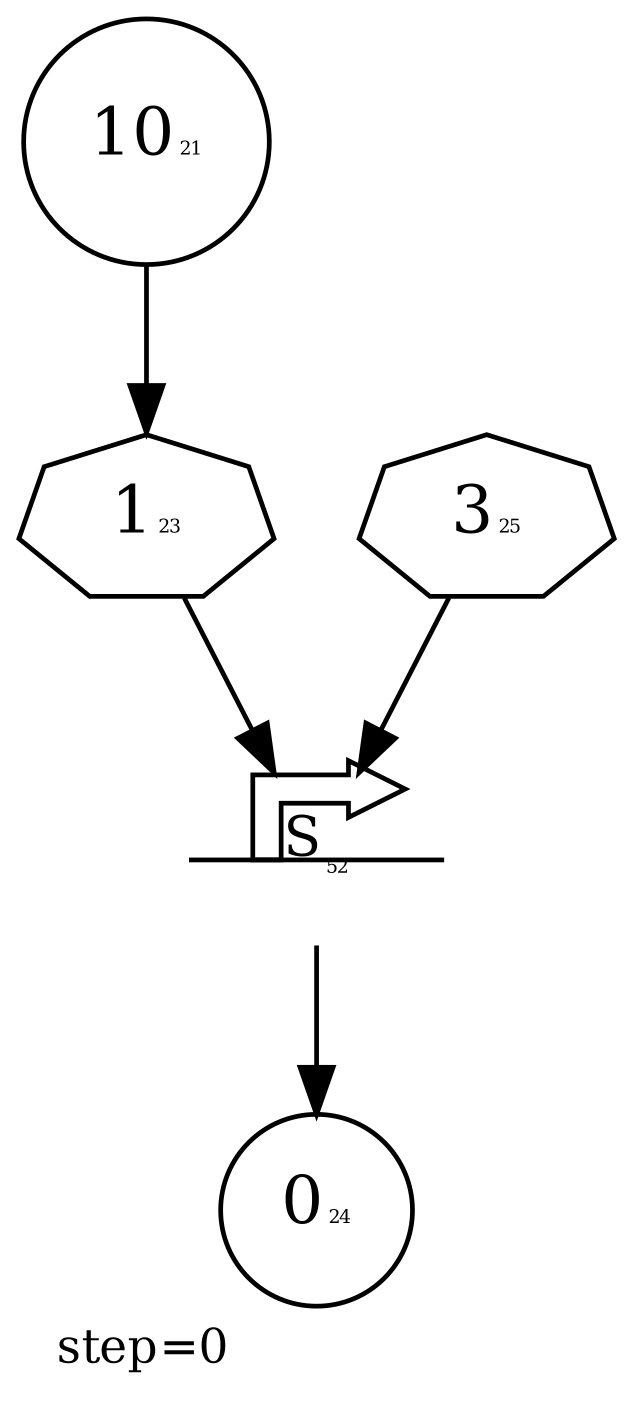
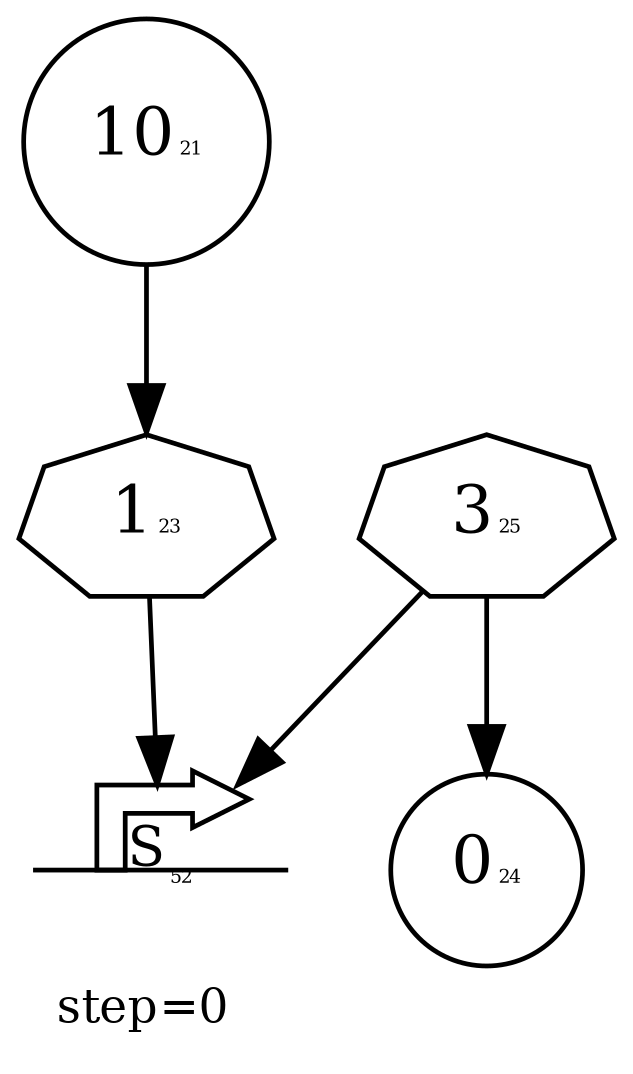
edge "S" -> "0": now "3" -> "0"
